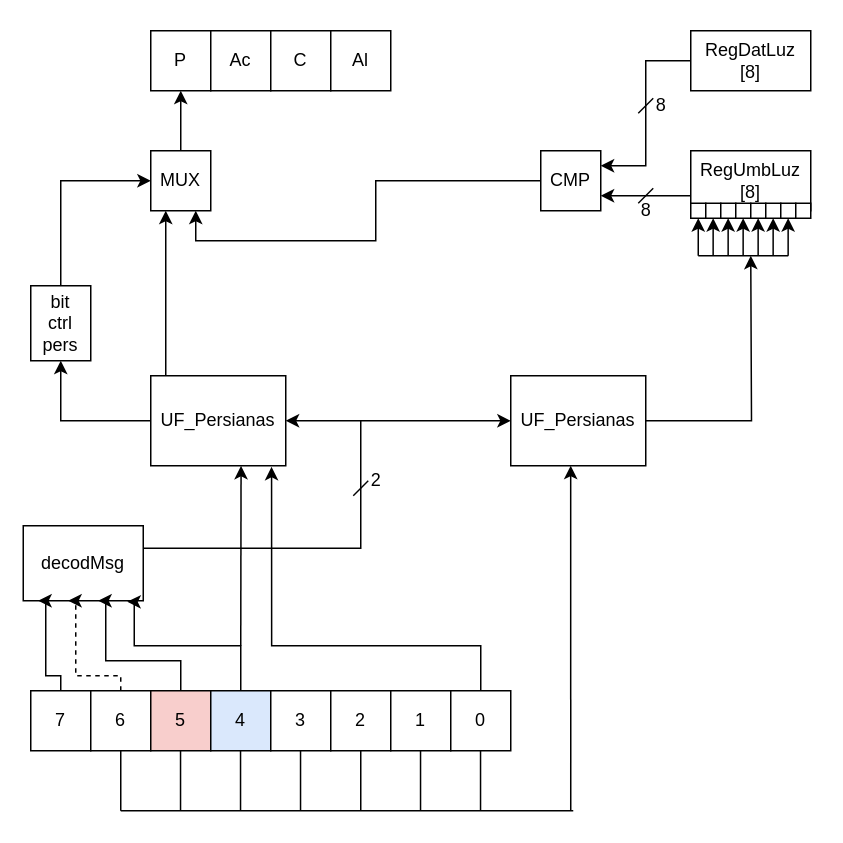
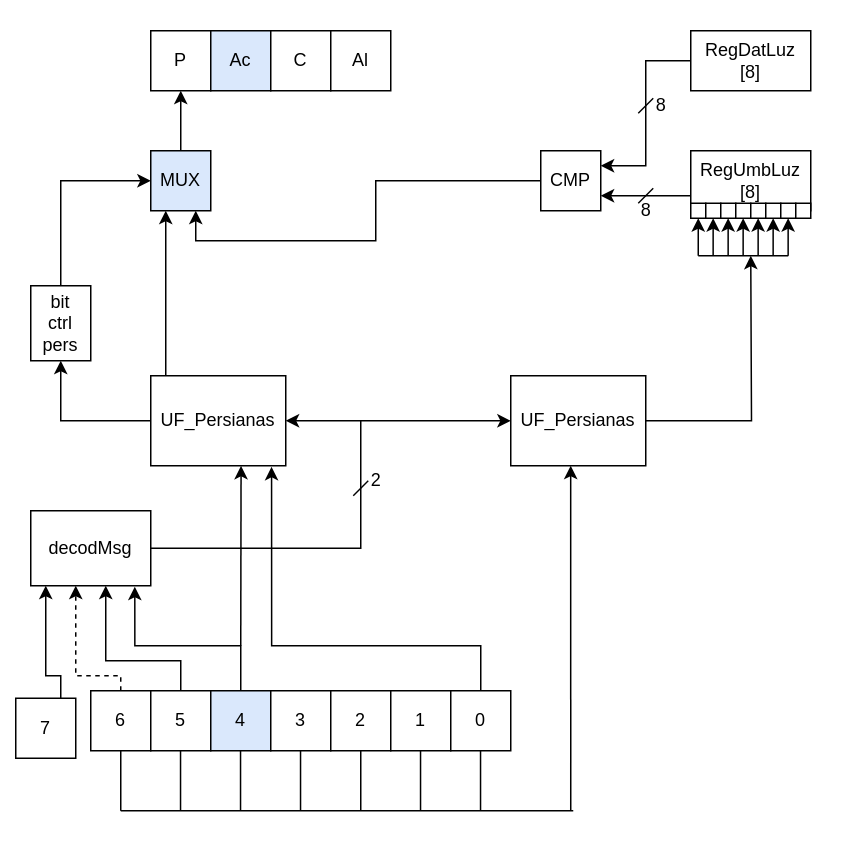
node "Ac": fillcolor #ffffff -> #dae8fc
node "MUX": fillcolor #ffffff -> #dae8fc
node "decodMsg": moved (83, 563) -> (91, 548)
node "7": moved (61, 721) -> (46, 728)
node "5": fillcolor #f8cecc -> #ffffff
